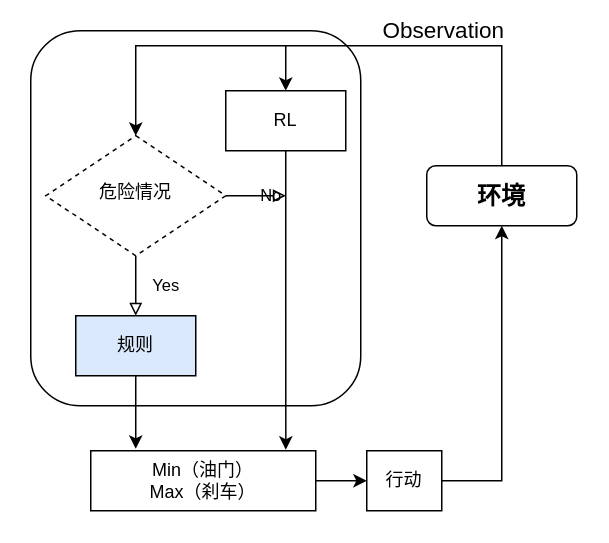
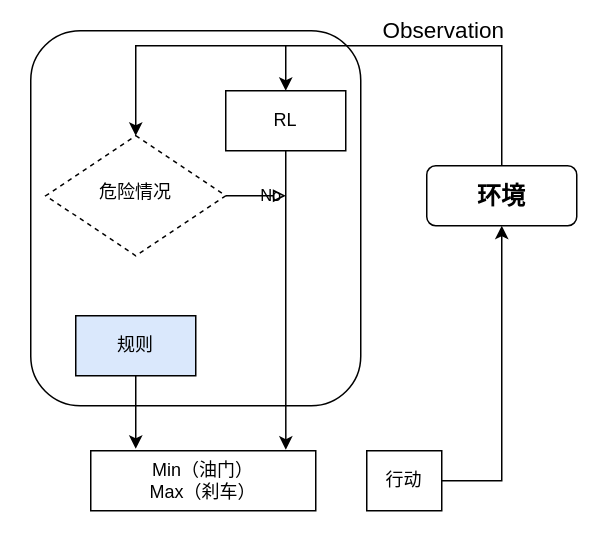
edge "危险情况" -> "规则": removed, label "Yes"
edge "Min（油门） Max（刹车）" -> "行动": removed
